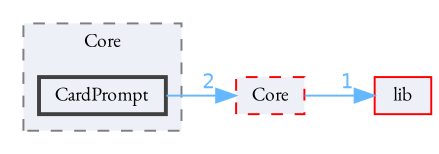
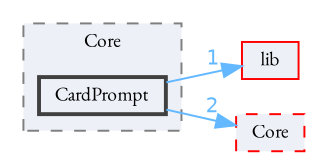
edge "Core" -> "lib": now "CardPrompt" -> "lib"
